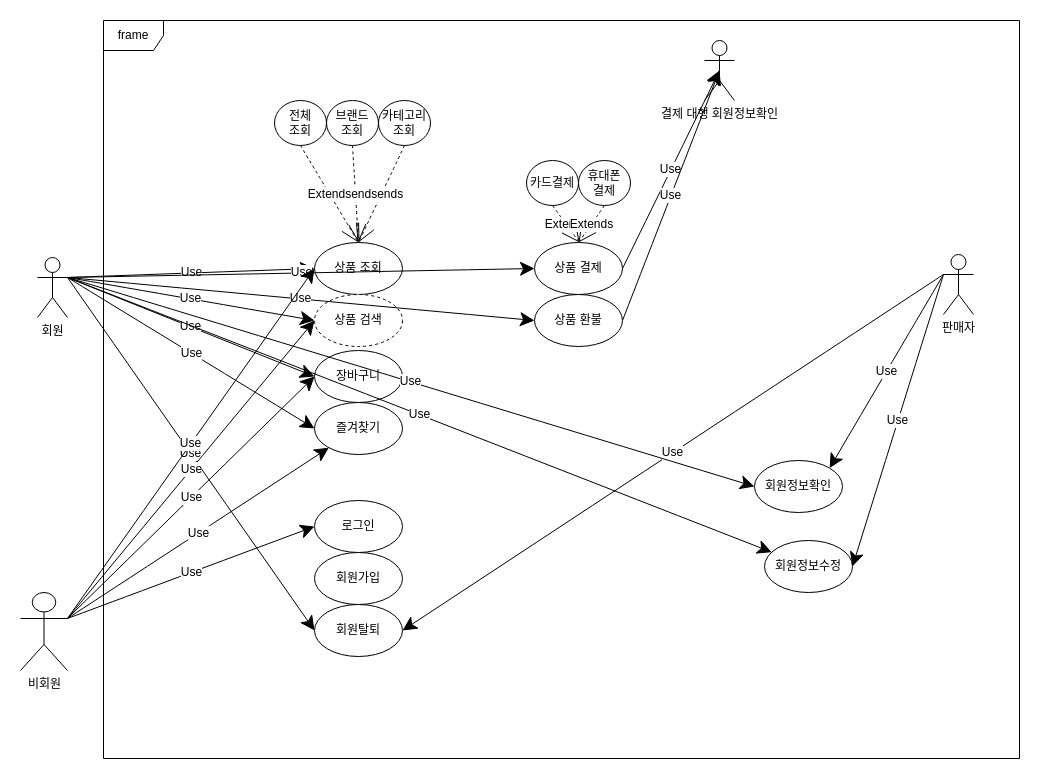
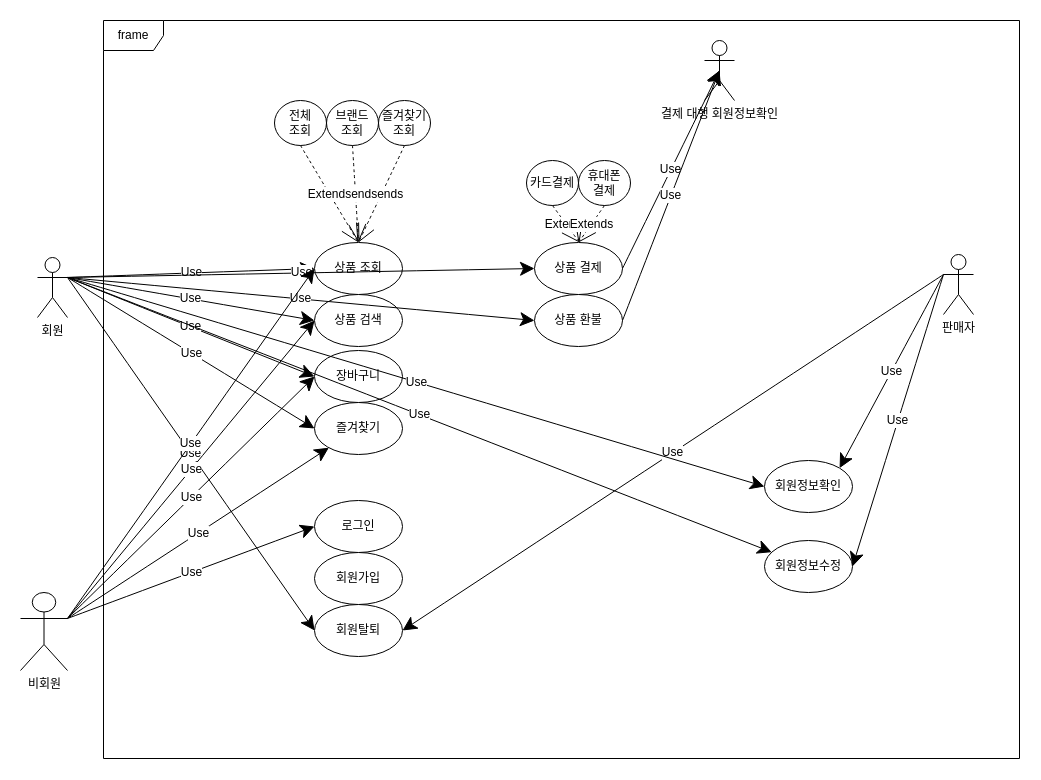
node "카테고리 조회": label "카테고리 조회" -> "즐겨찾기 조회"
node "상품 검색": style dashed -> solid
node "회원정보확인": moved (799, 487) -> (809, 487)
